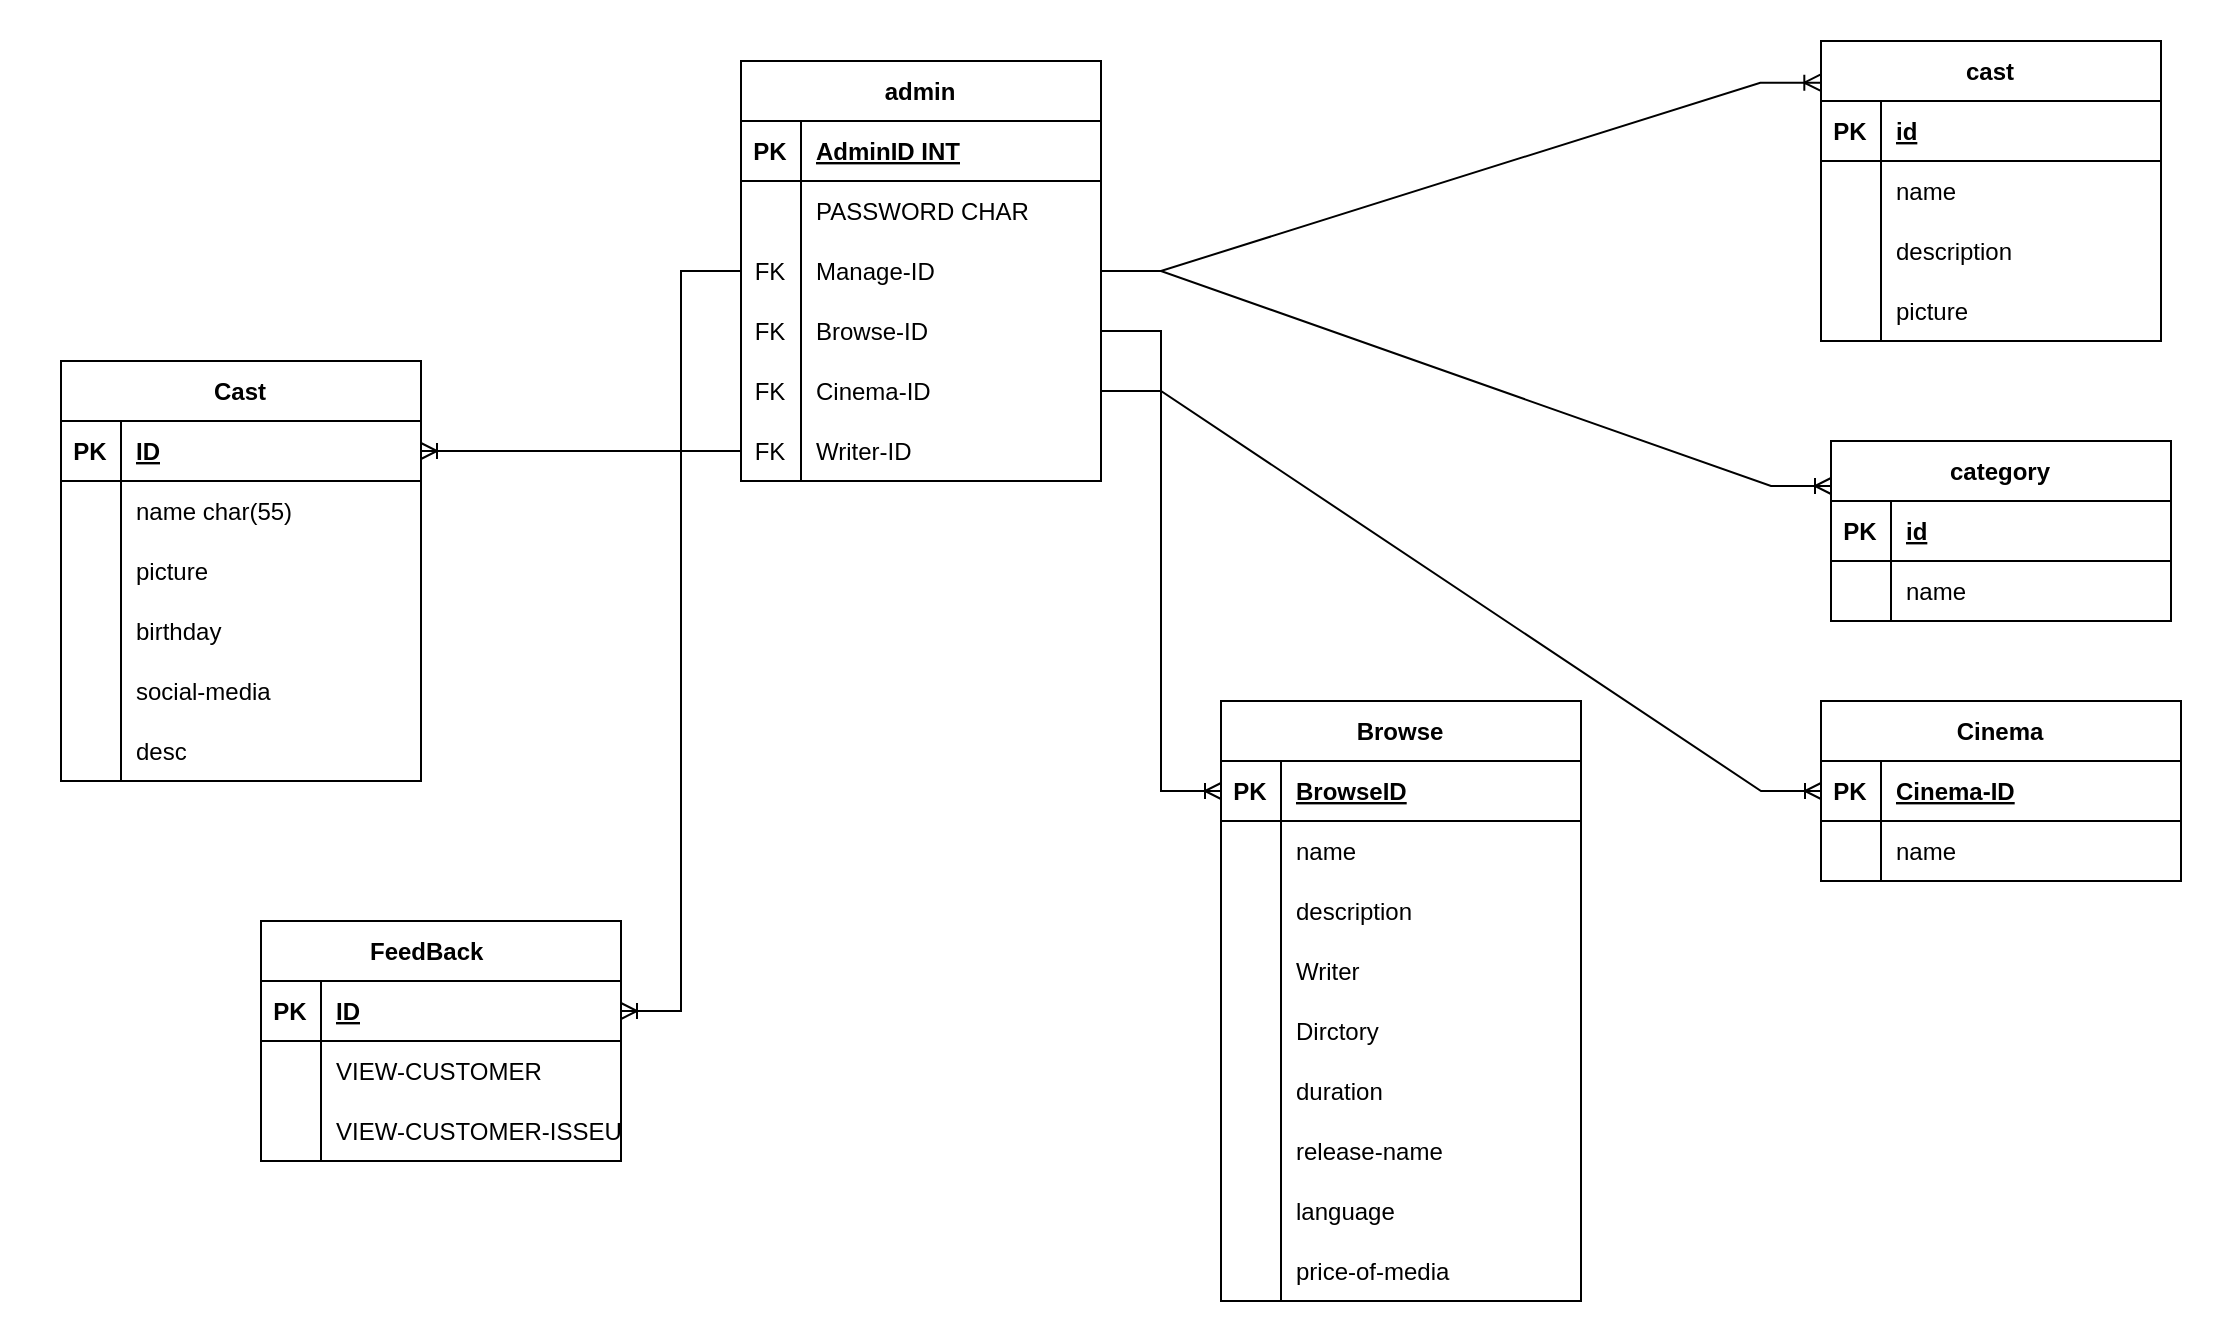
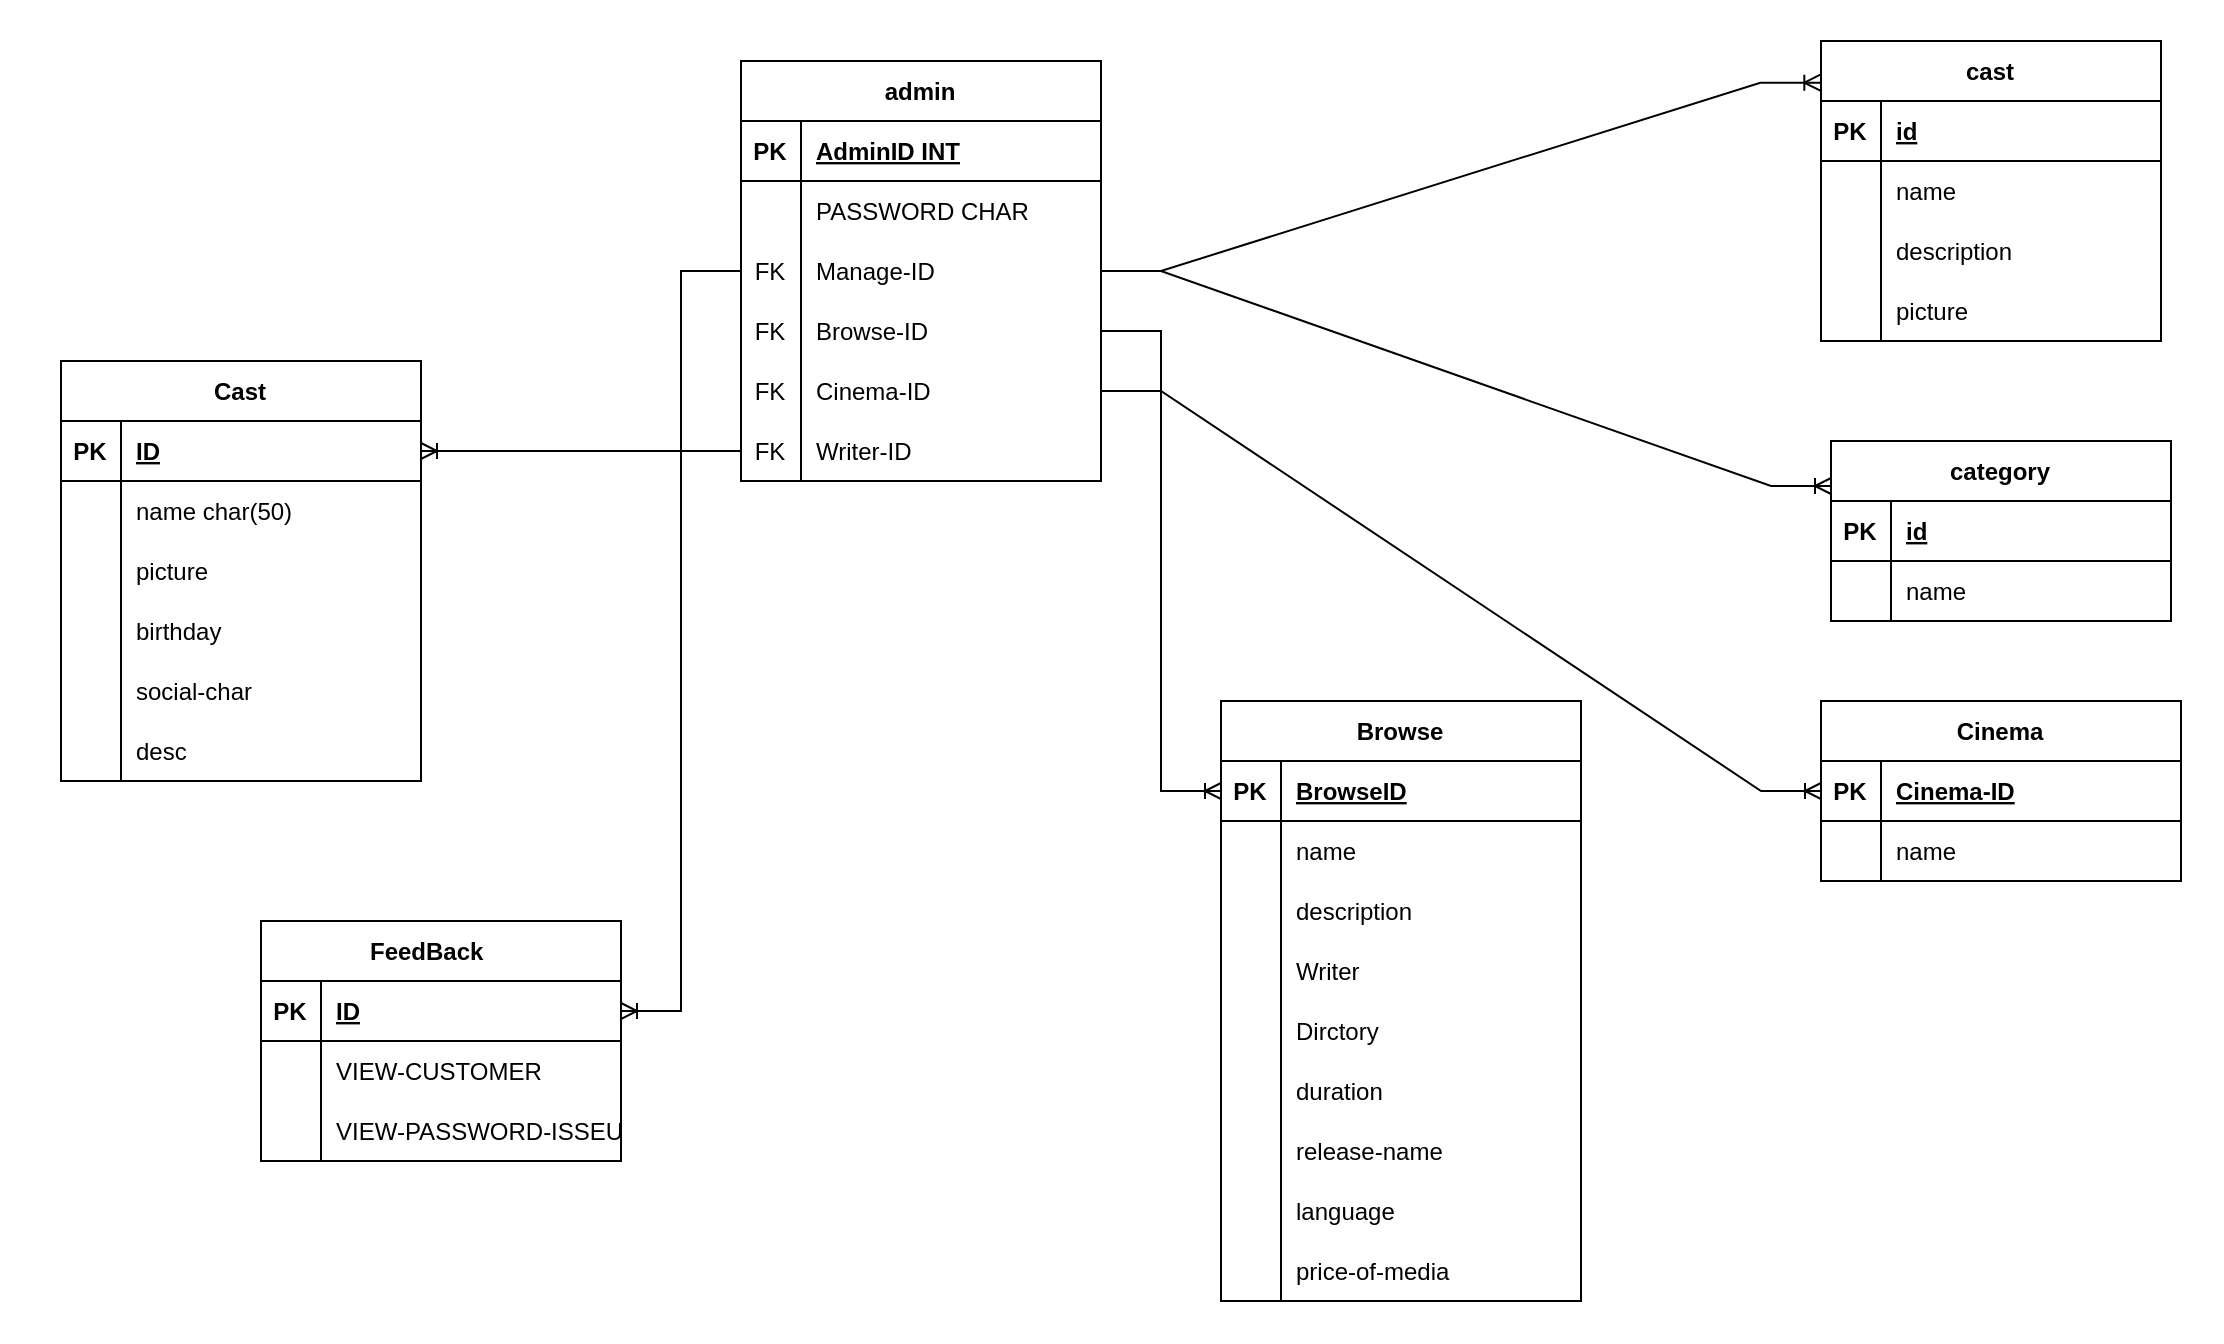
node "name char(55)": label "name char(55)" -> "name char(50)"
node "social-media": label "social-media" -> "social-char"
node "VIEW-CUSTOMER-ISSEUS": label "VIEW-CUSTOMER-ISSEUS" -> "VIEW-PASSWORD-ISSEUS"
